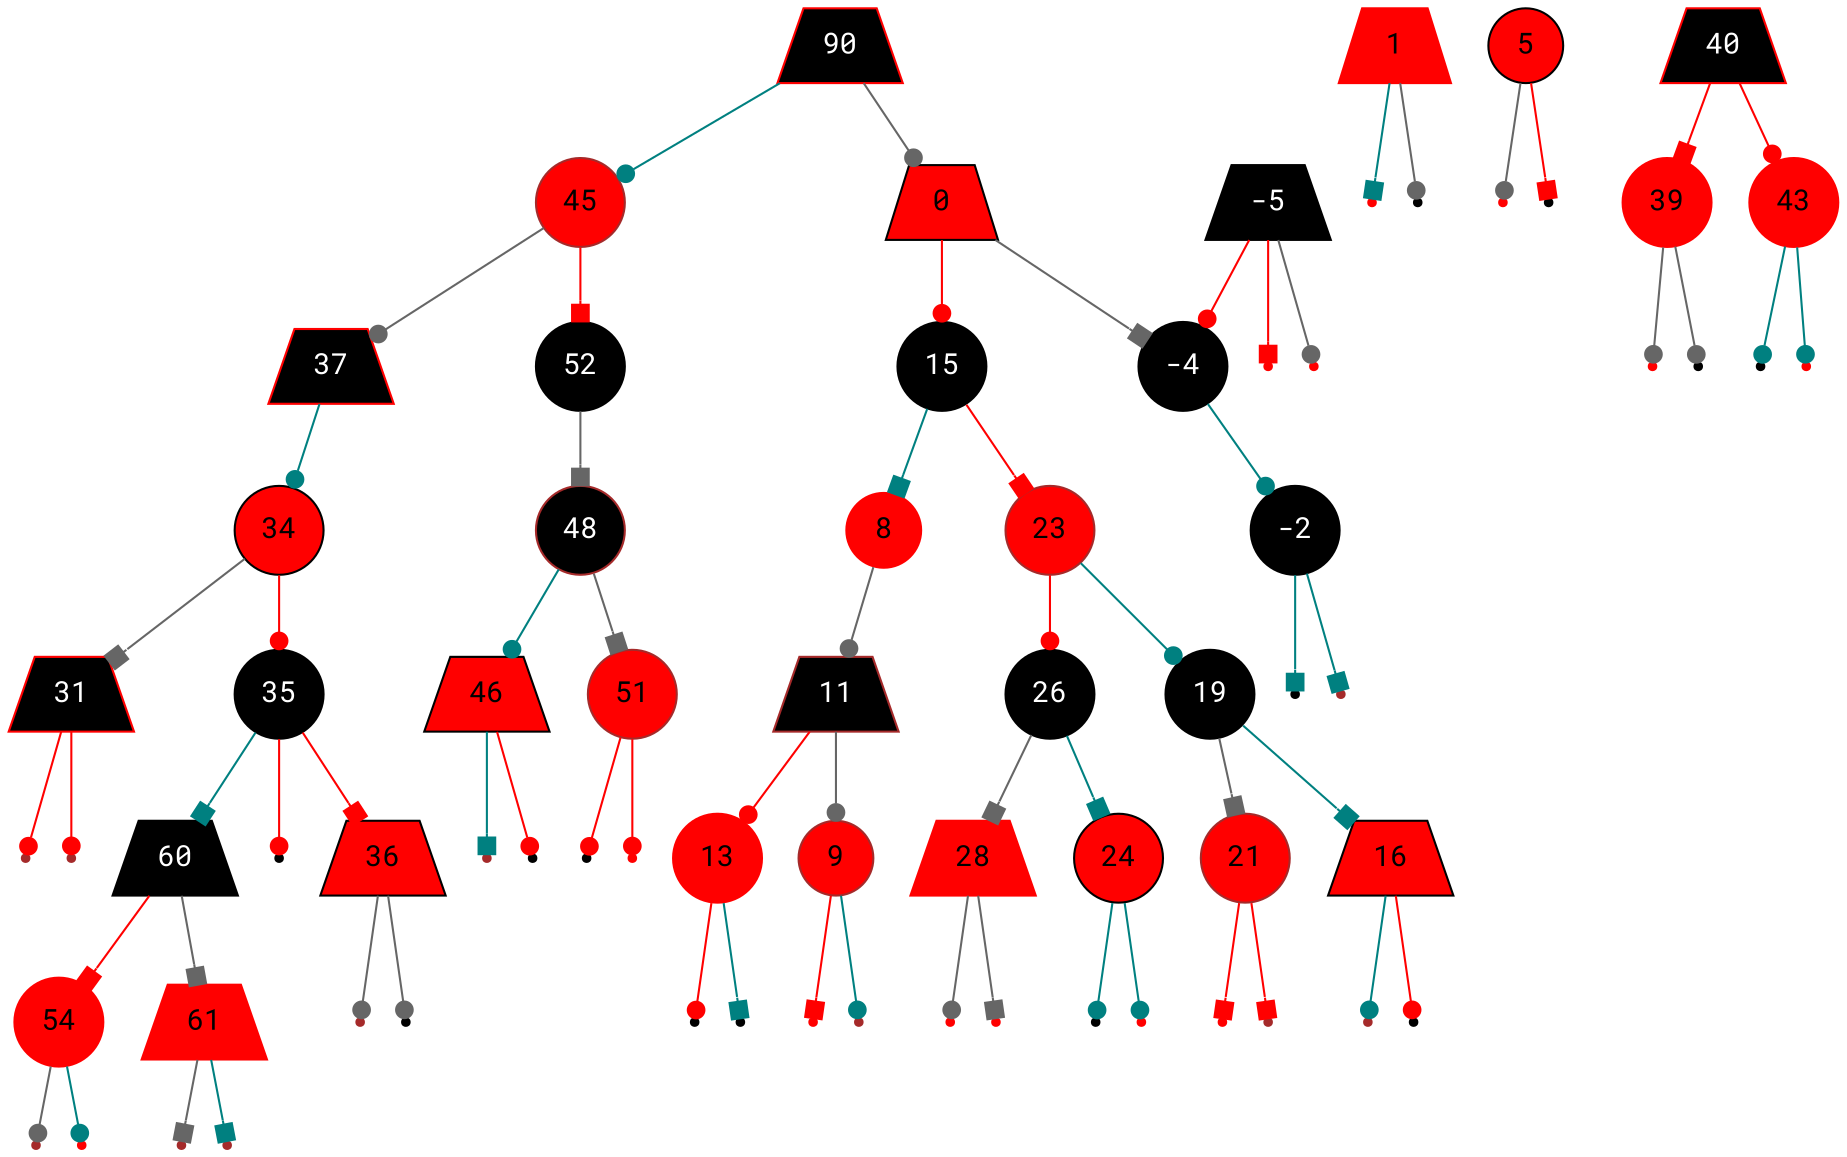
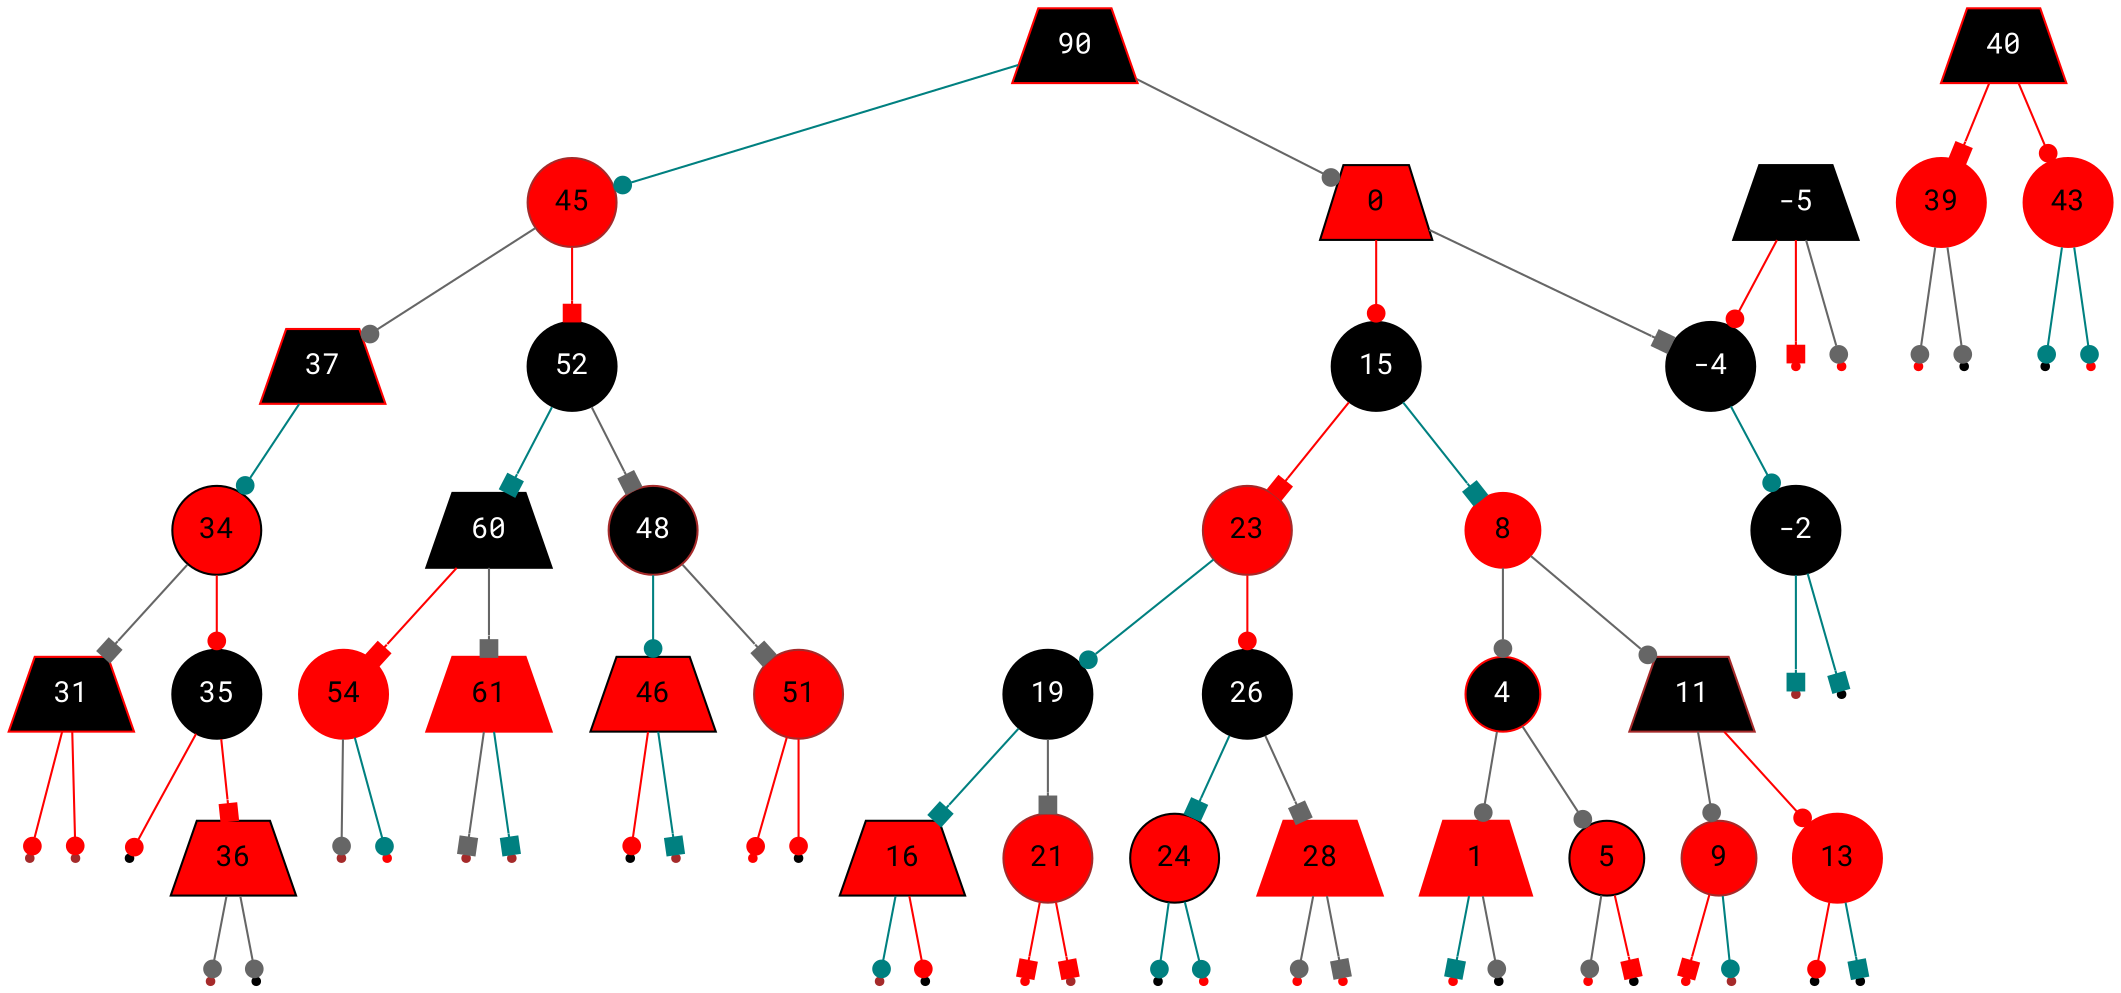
node "4": added
edge "35" -> "60": now "52" -> "60"
